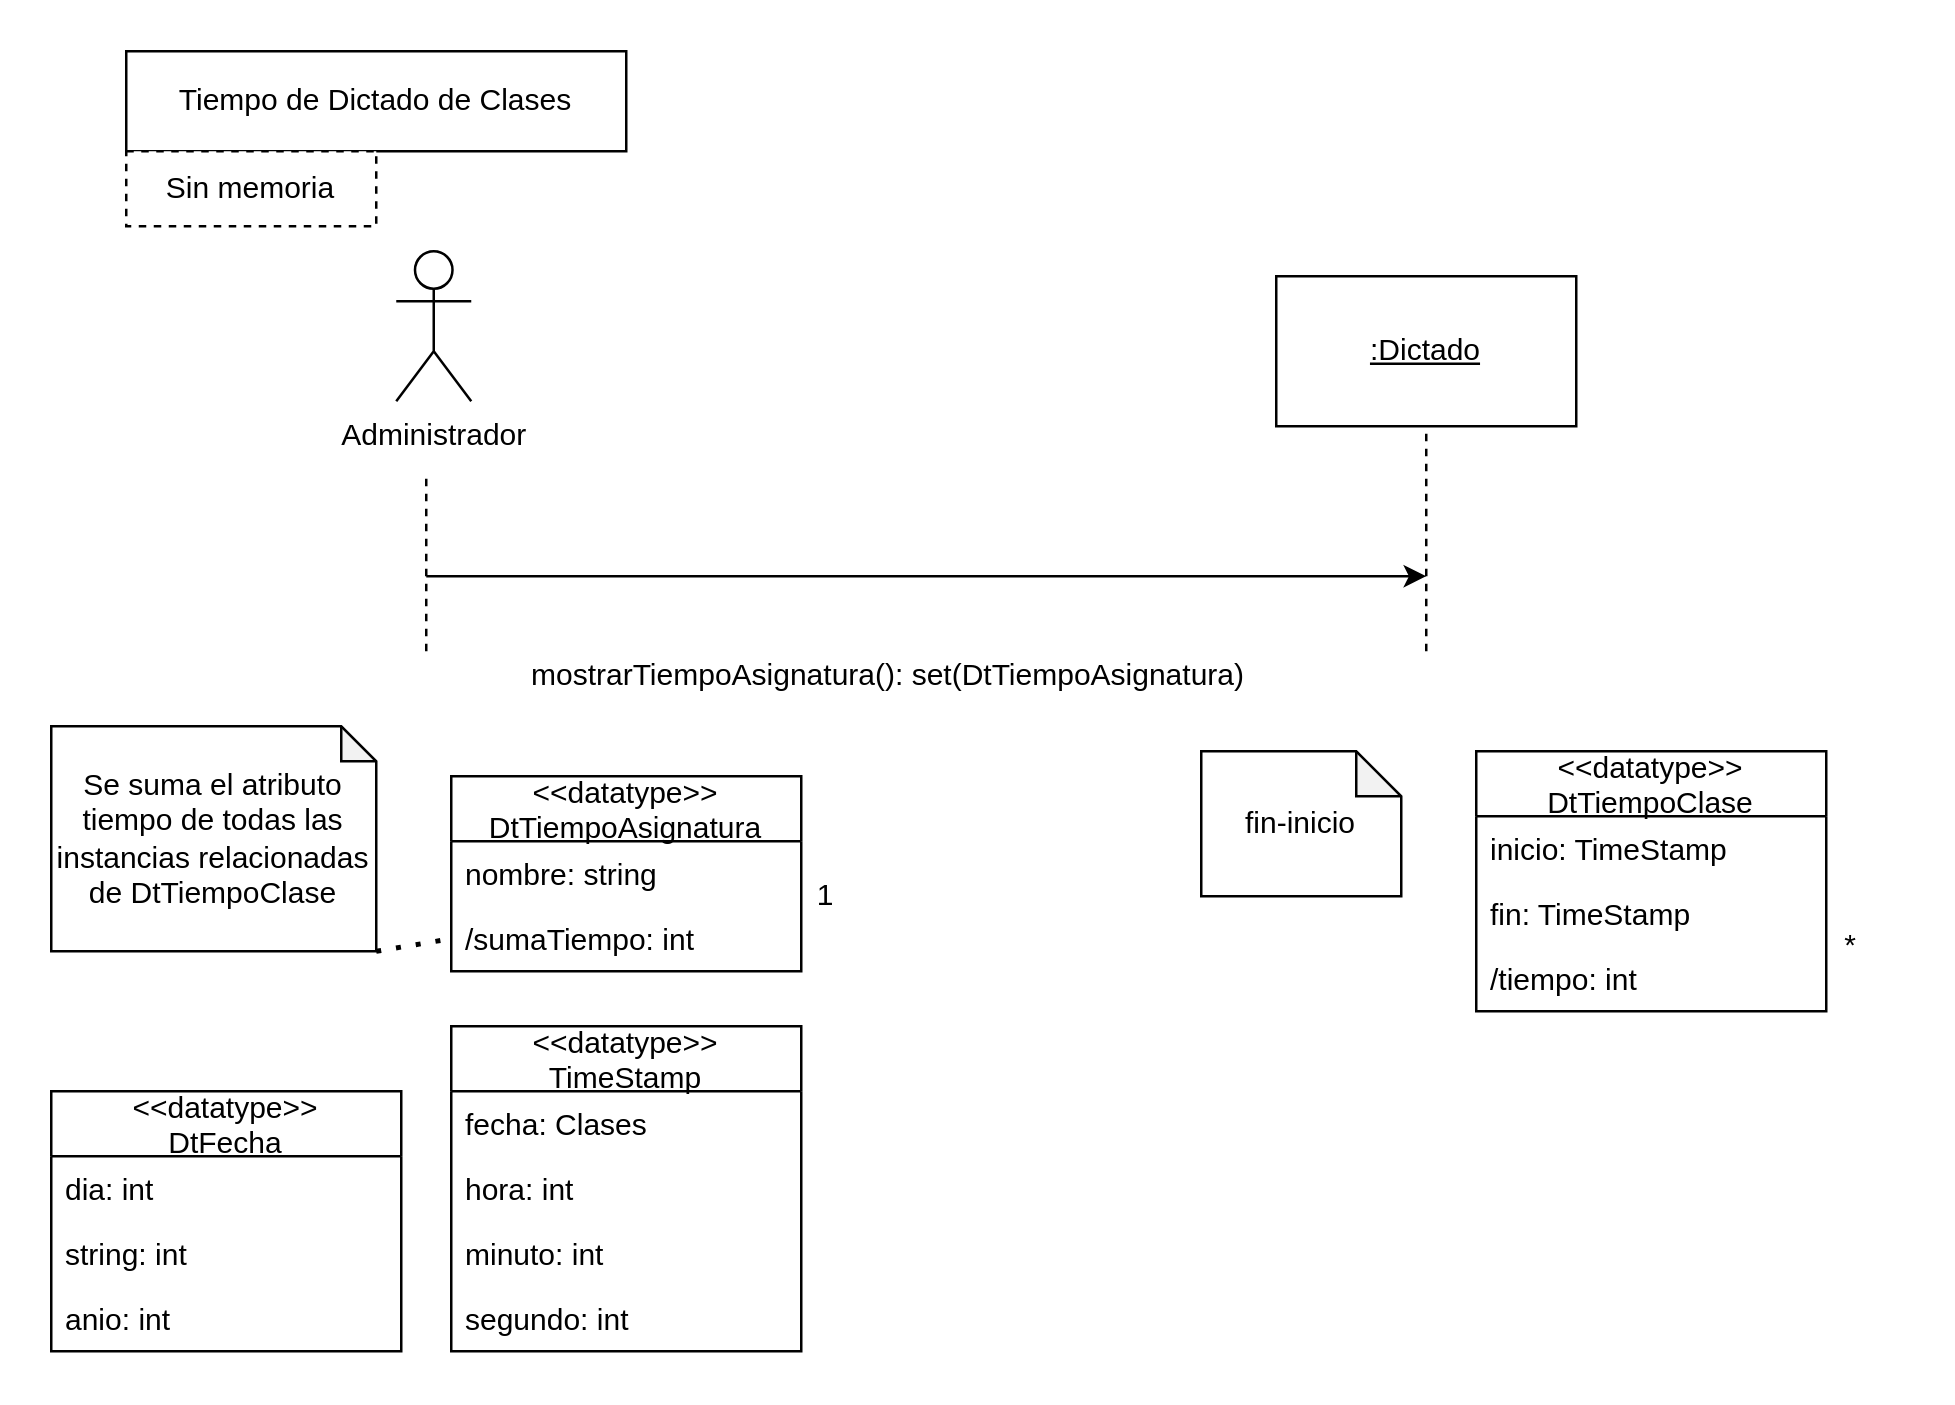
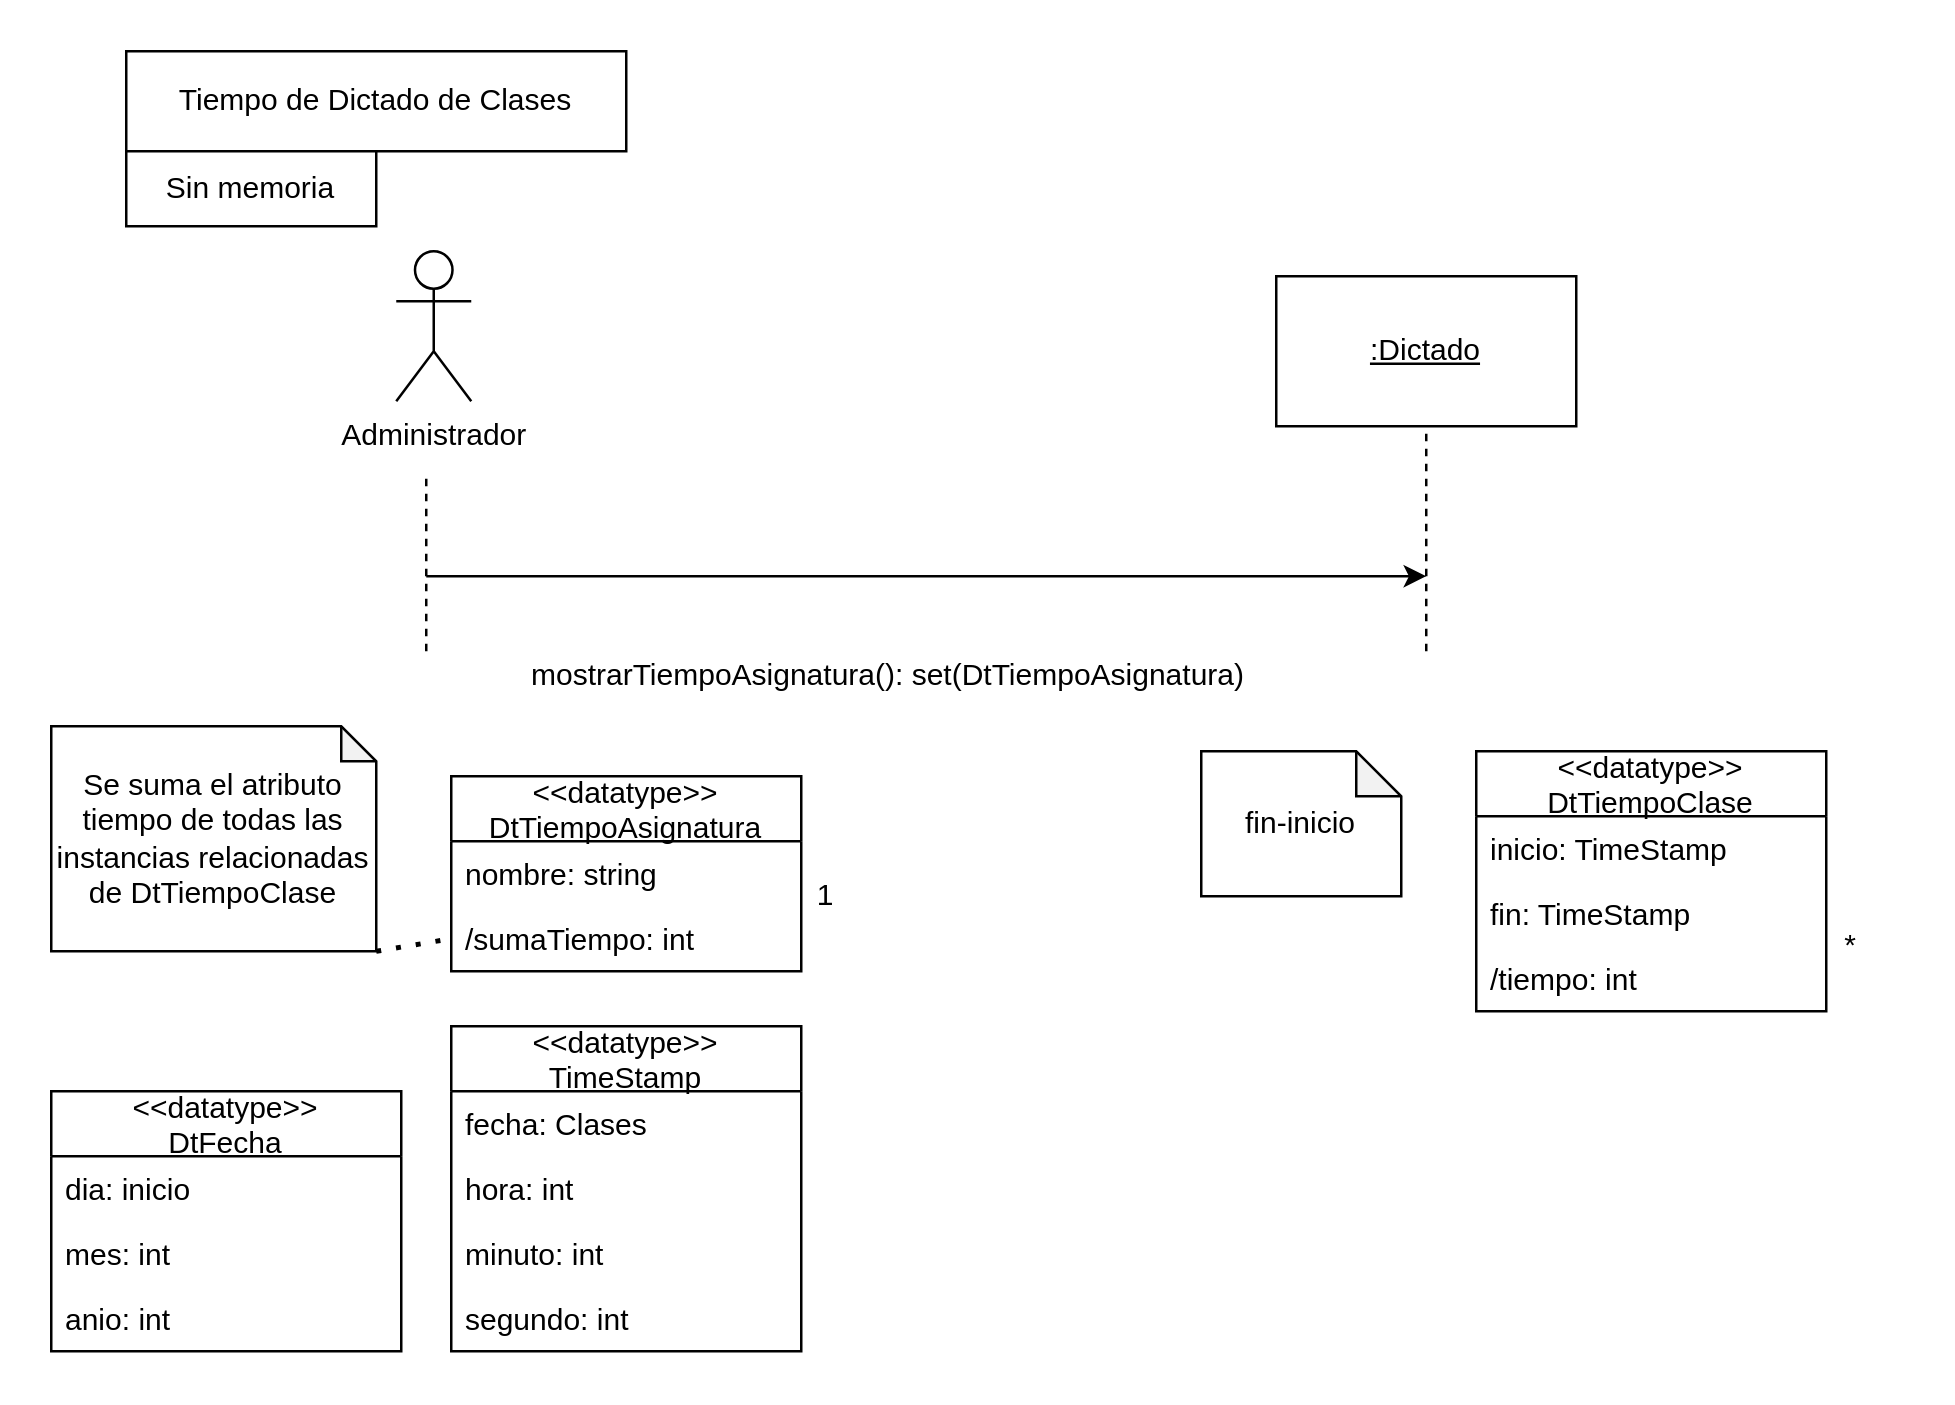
node "Sin memoria": style dashed -> solid
node "dia: int": label "dia: int" -> "dia: inicio"
node "string: int": label "string: int" -> "mes: int"
